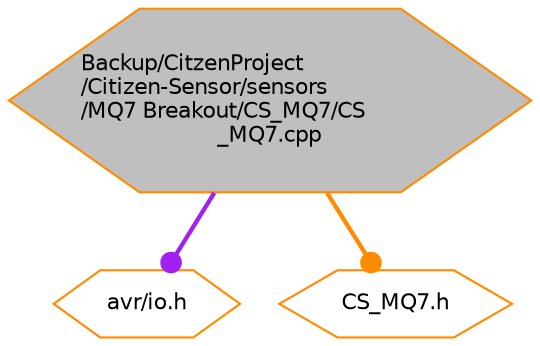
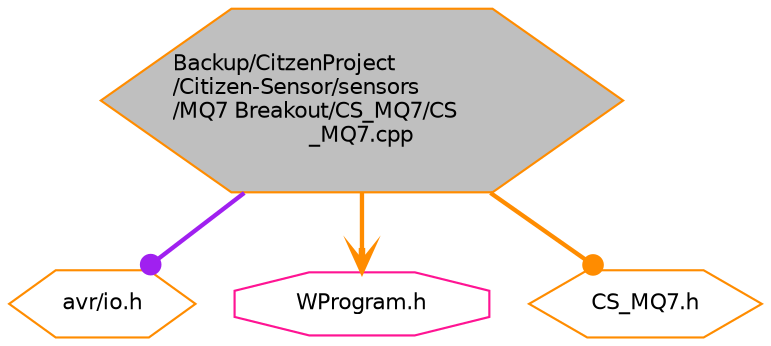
node "WProgram.h": added
